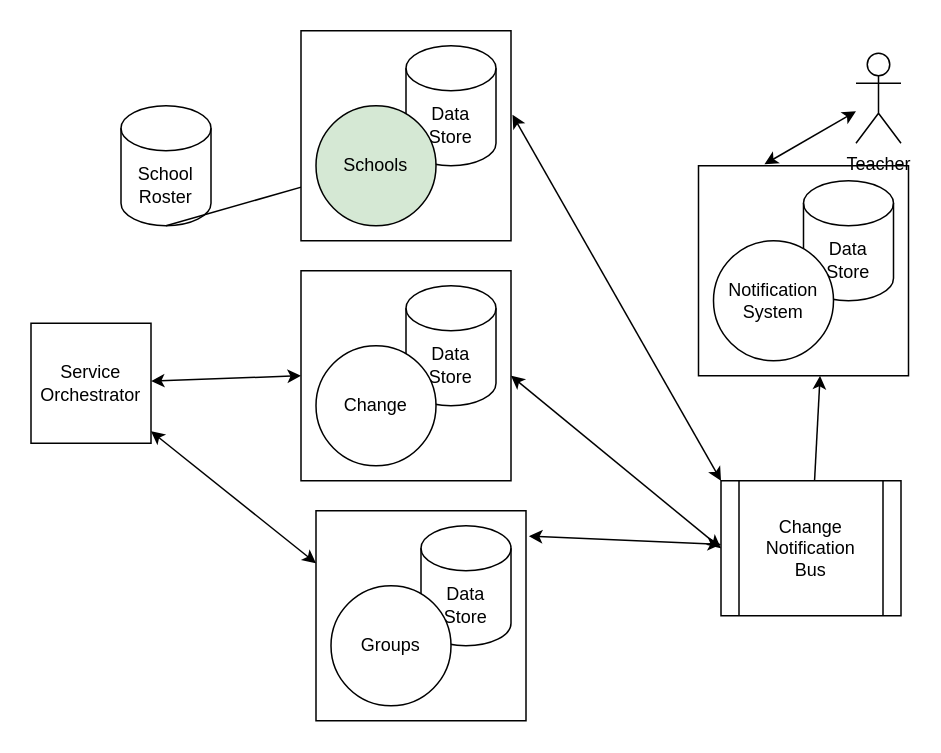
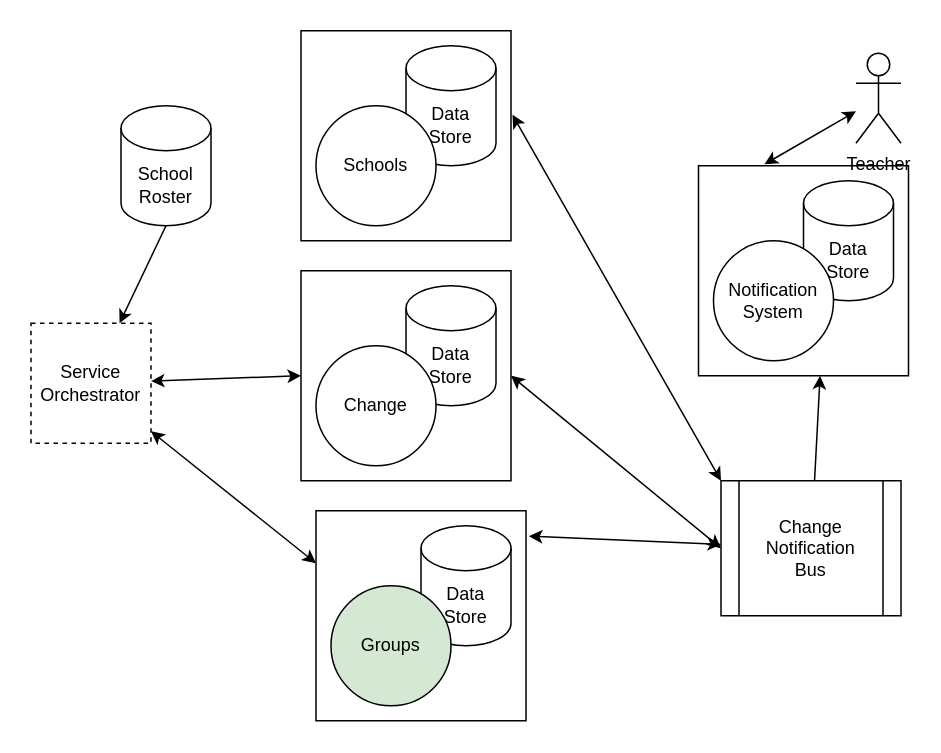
node "Schools": fillcolor #d5e8d4 -> #ffffff
edge "School Roster" -> "Schools": now "School Roster" -> "Service Orchestrator"
node "Service Orchestrator": style solid -> dashed
node "Groups": fillcolor #ffffff -> #d5e8d4
